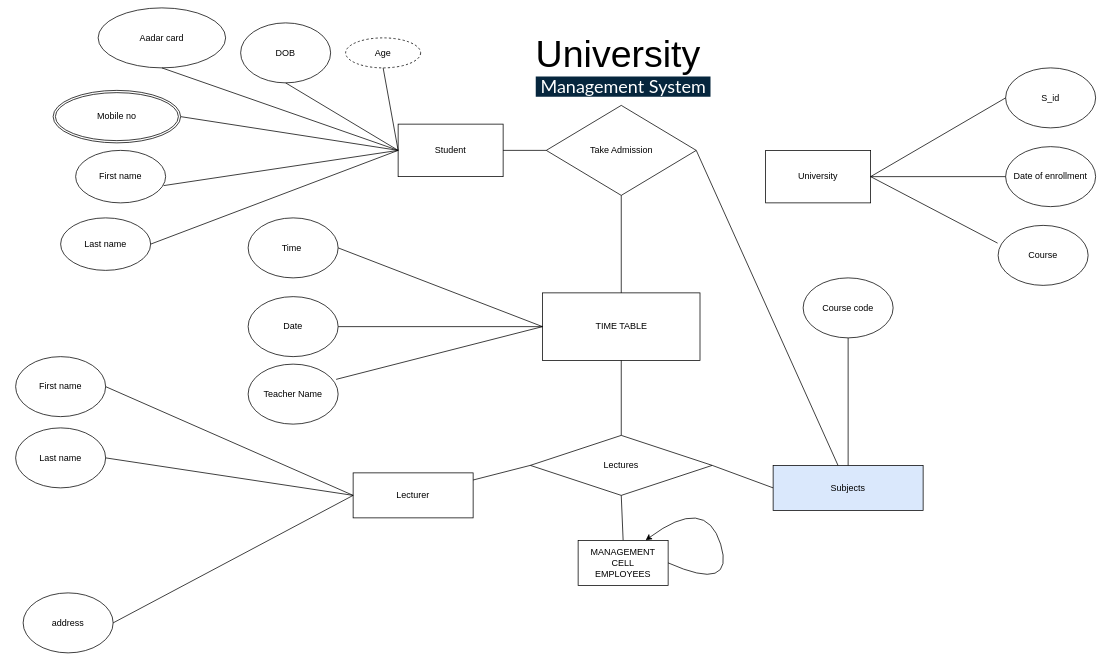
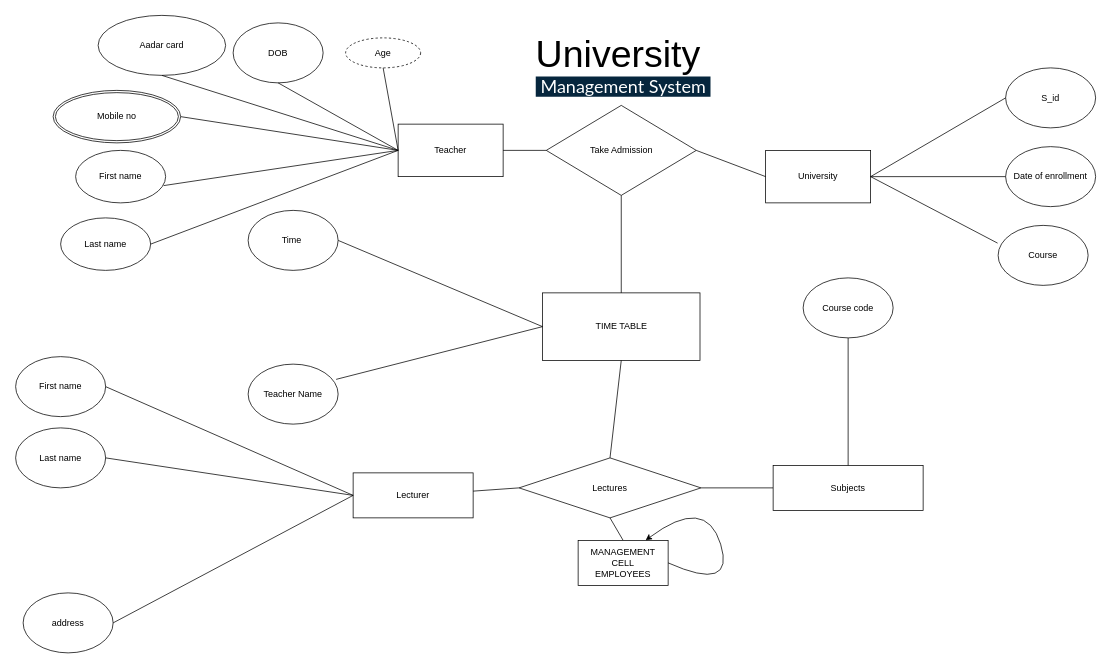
node "Aadar card": moved (162, 38) -> (162, 45)
node "DOB": moved (285, 53) -> (278, 53)
node "Student": label "Student" -> "Teacher"
node "Time": moved (293, 248) -> (293, 240)
edge "Take Admission" -- "Subjects": now "Take Admission" -- "University"
node "Date": removed
edge "Date" -- "TIME TABLE": removed
node "Lectures": moved (621, 465) -> (610, 488)
node "Subjects": fillcolor #dae8fc -> #ffffff
